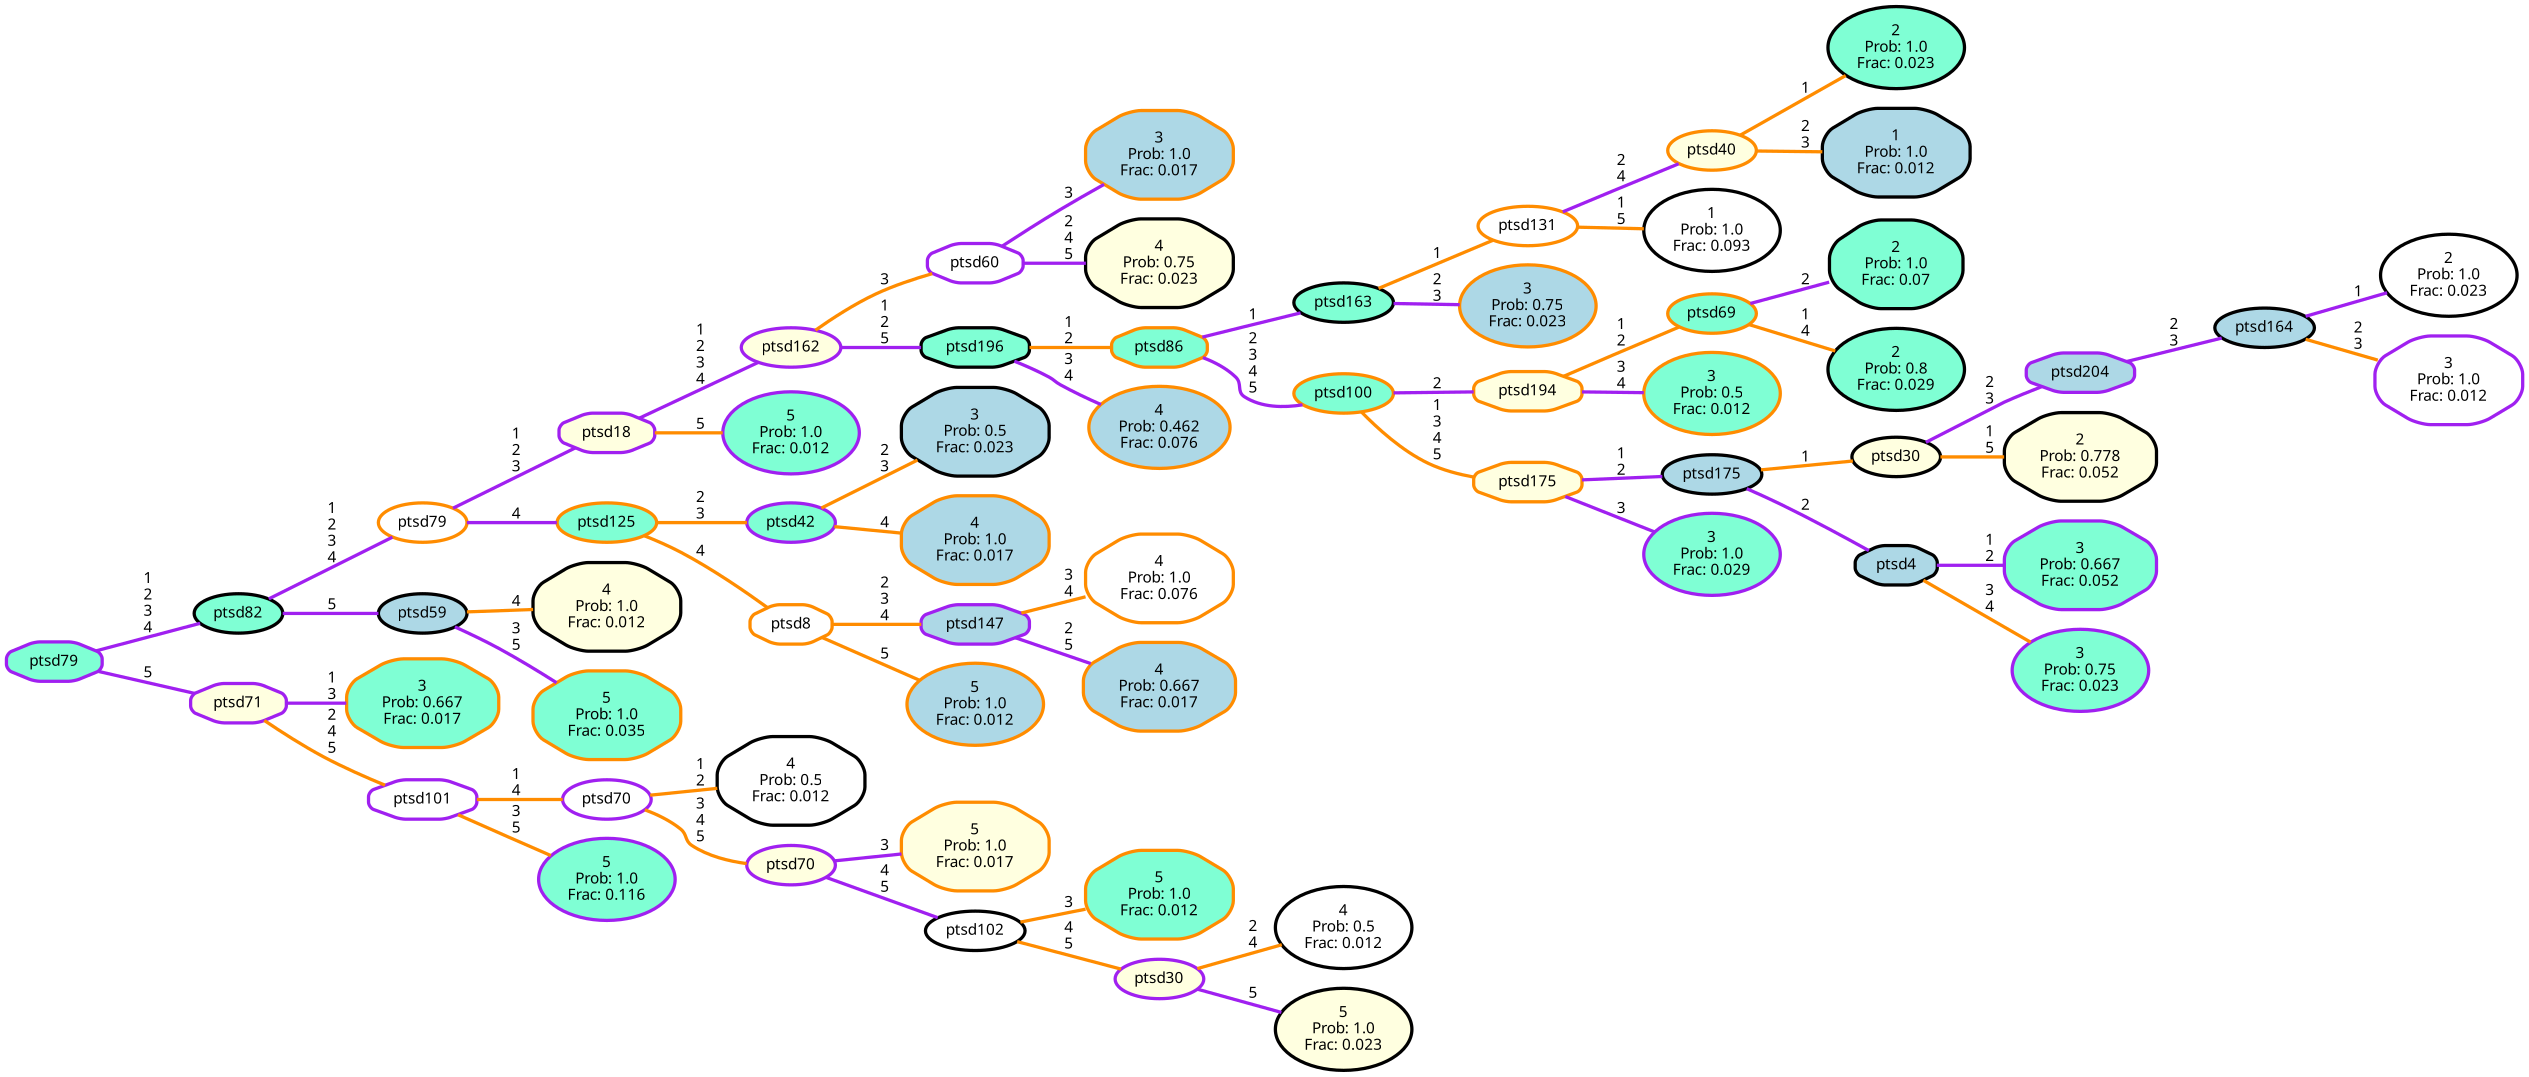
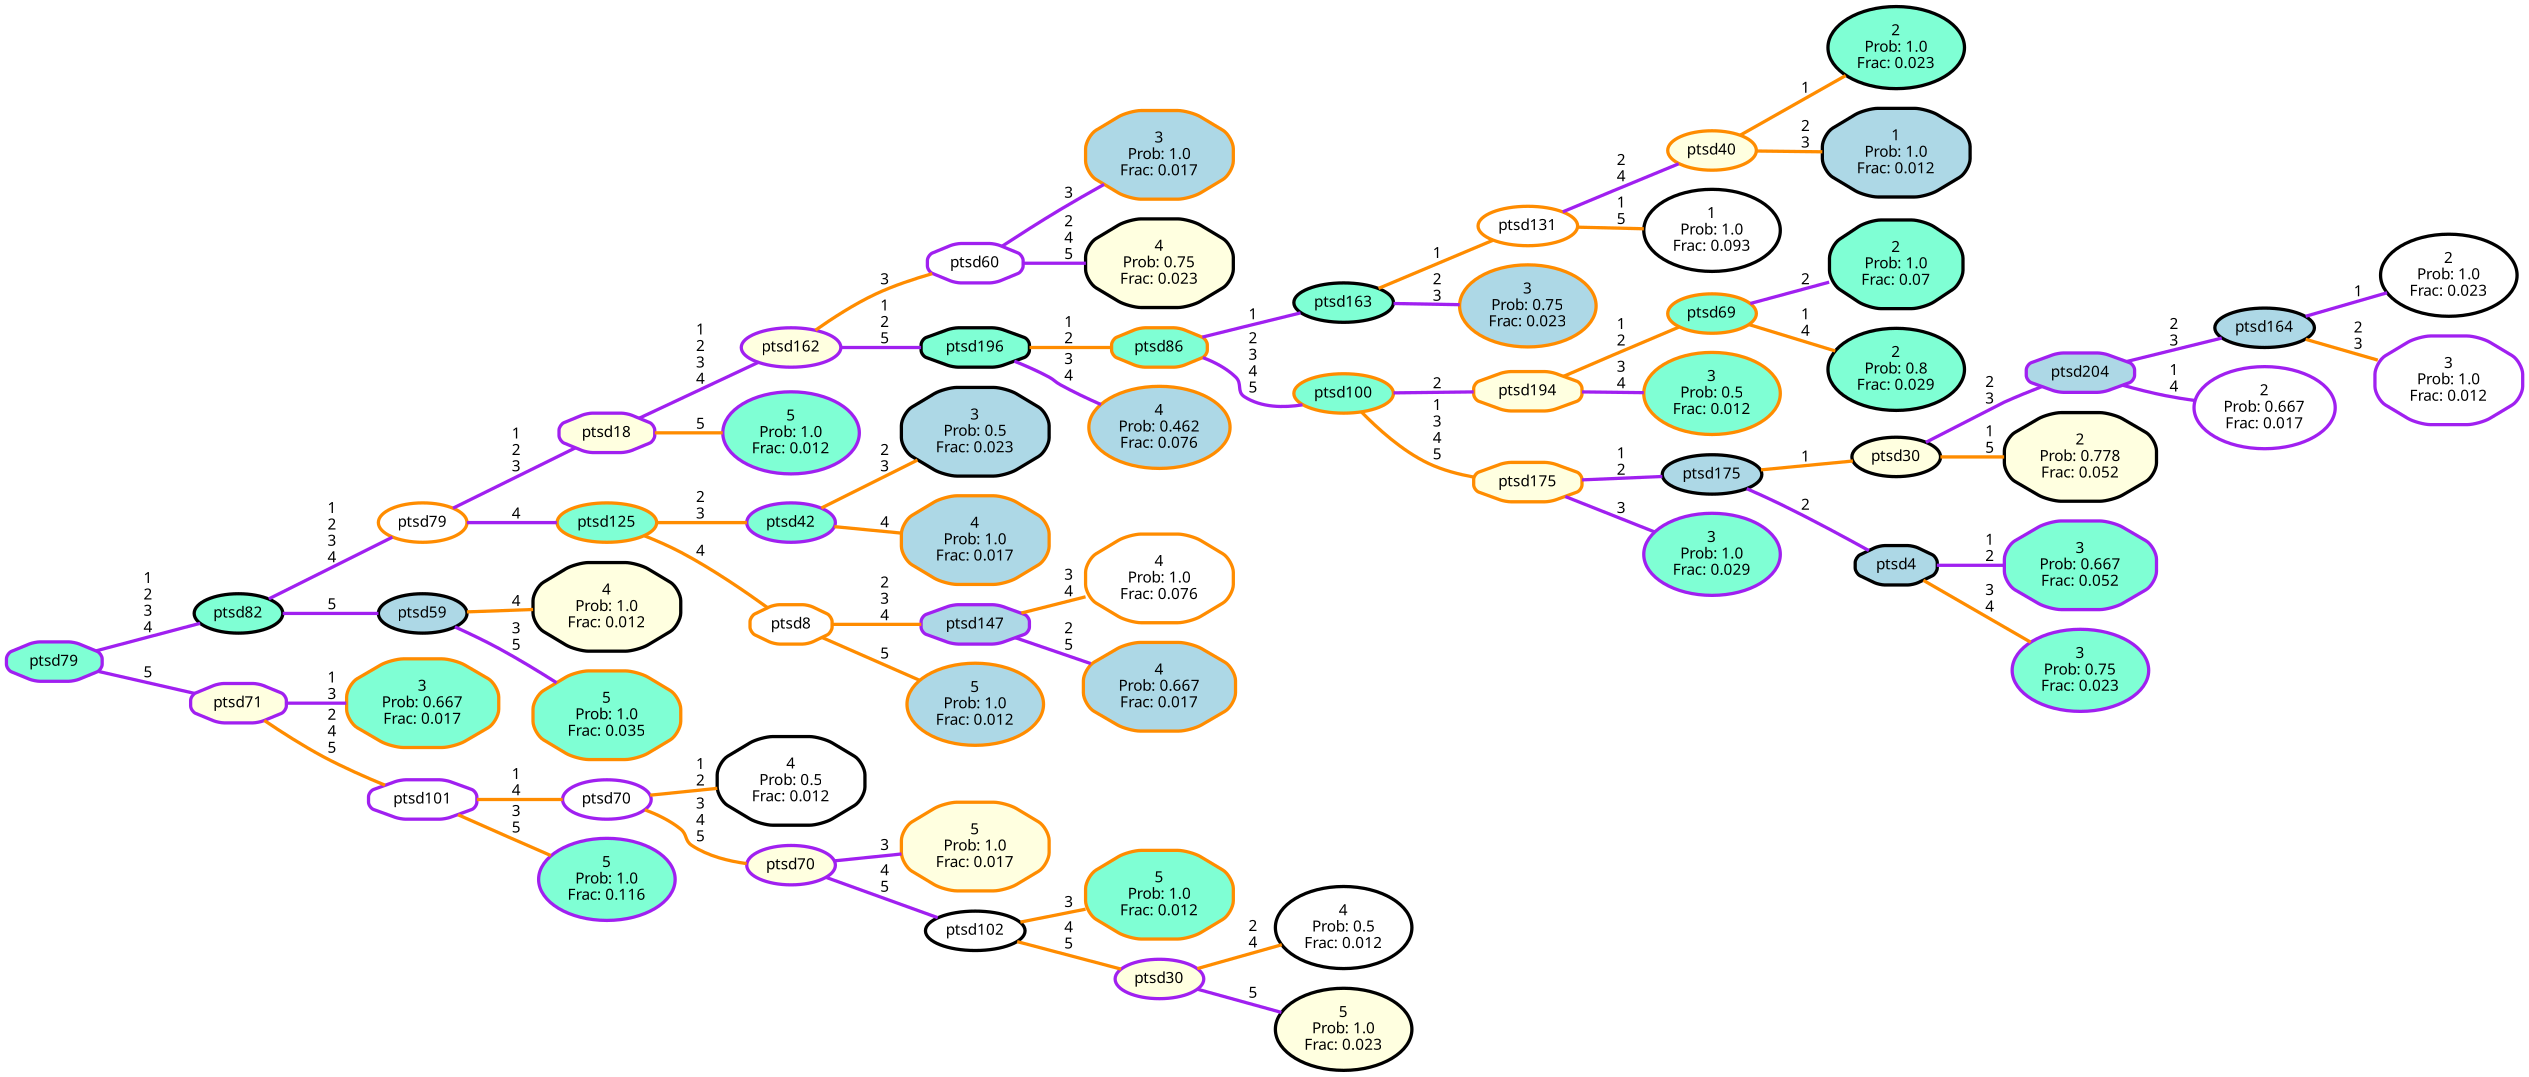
node "2 Prob: 0.667 Frac: 0.017": added
